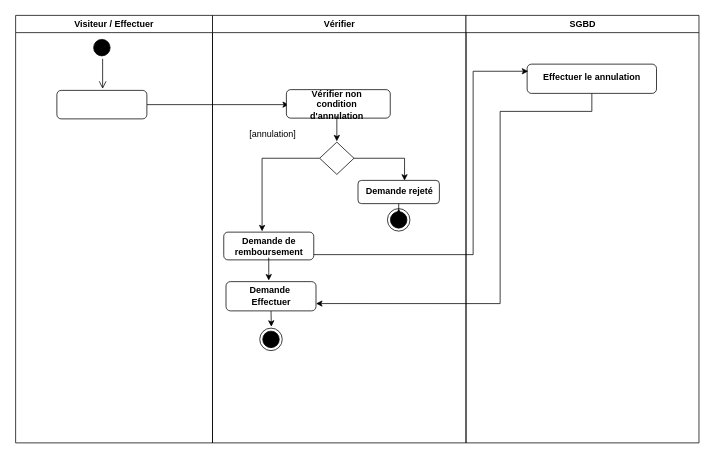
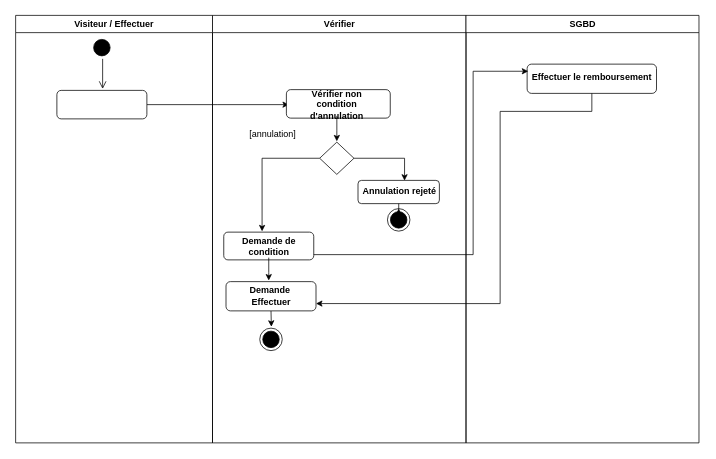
node "Effectuer le annulation": label "Effectuer le annulation" -> "Effectuer le remboursement"
node "Demande rejeté": label "Demande rejeté" -> "Annulation rejeté"
node "Demande de remboursement": label "Demande de remboursement" -> "Demande de condition"
